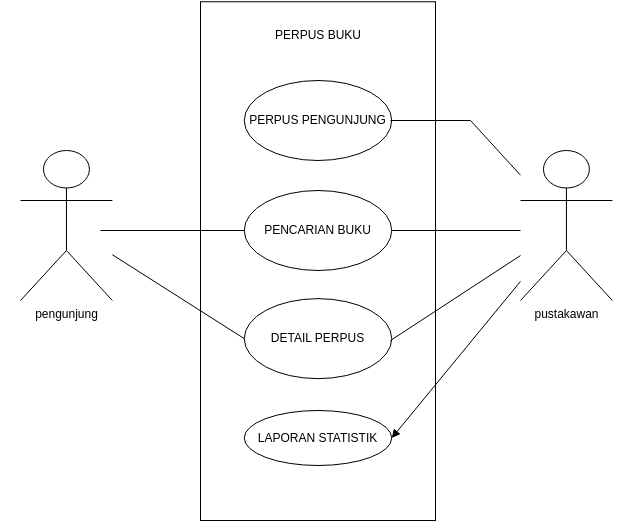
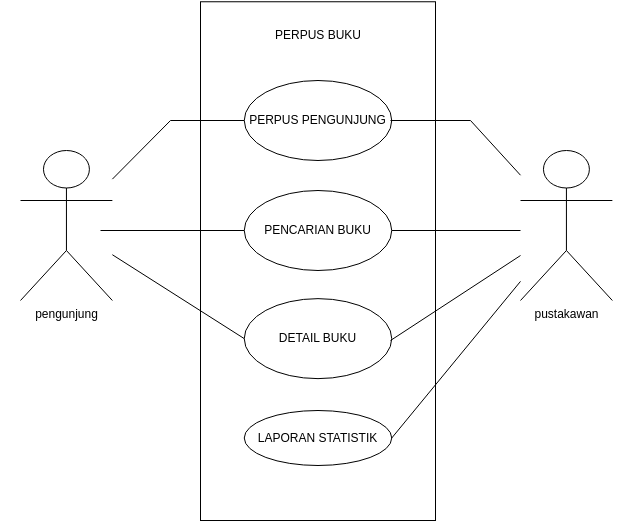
edge "PERPUS PENGUNJUNG" -- "pengunjung": added
node "DETAIL PERPUS": label "DETAIL PERPUS" -> "DETAIL BUKU"
edge "pustakawan" -> "LAPORAN STATISTIK": arrowhead block -> none
